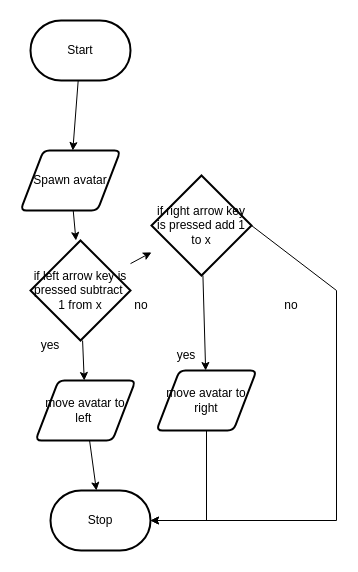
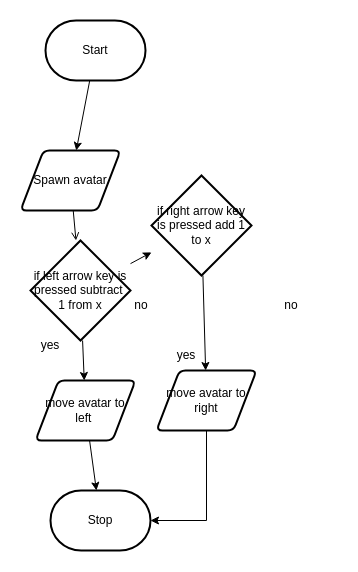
node "Start": moved (81, 51) -> (96, 51)
edge "Spawn avatar" -> "if left arrow key is pressed subtract 1 from x": arrowhead classic -> open
edge "if right arrow key is pressed add 1 to x" -> "Stop": removed
